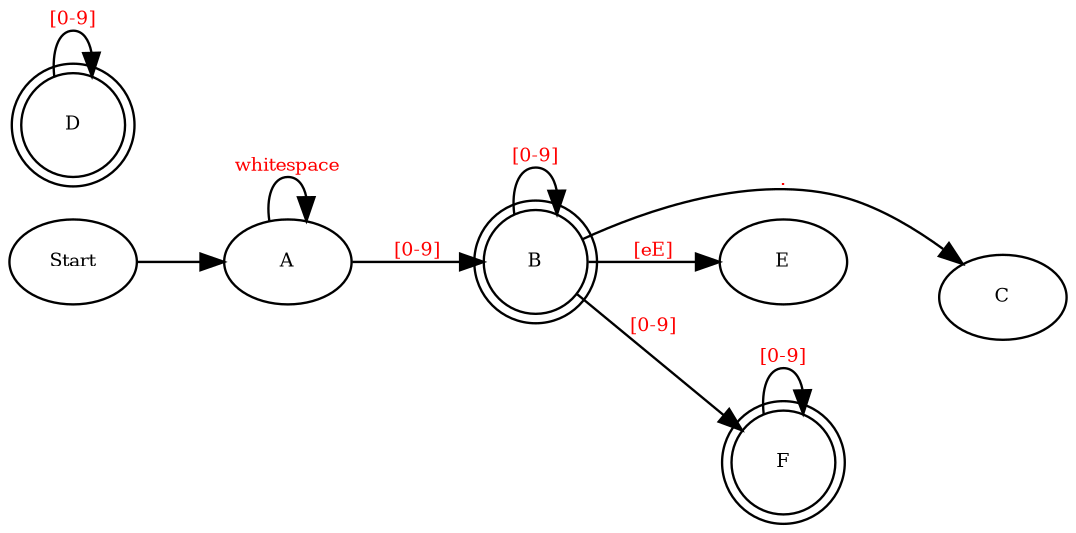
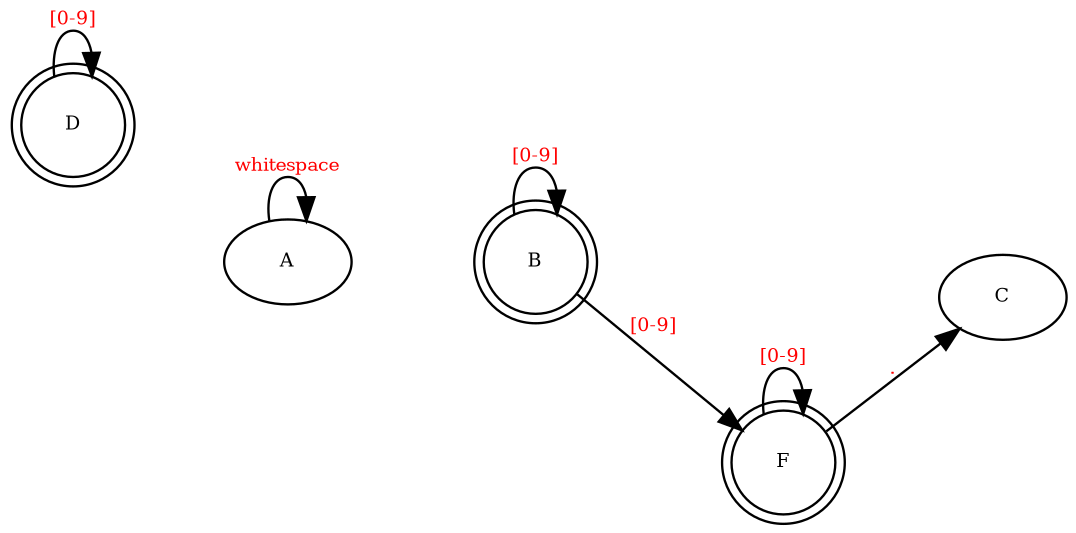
edge "B" -> "C": now "F" -> "C"
node "Start": removed
edge "A" -> "B": removed, label "[0-9]"
node "E": removed
